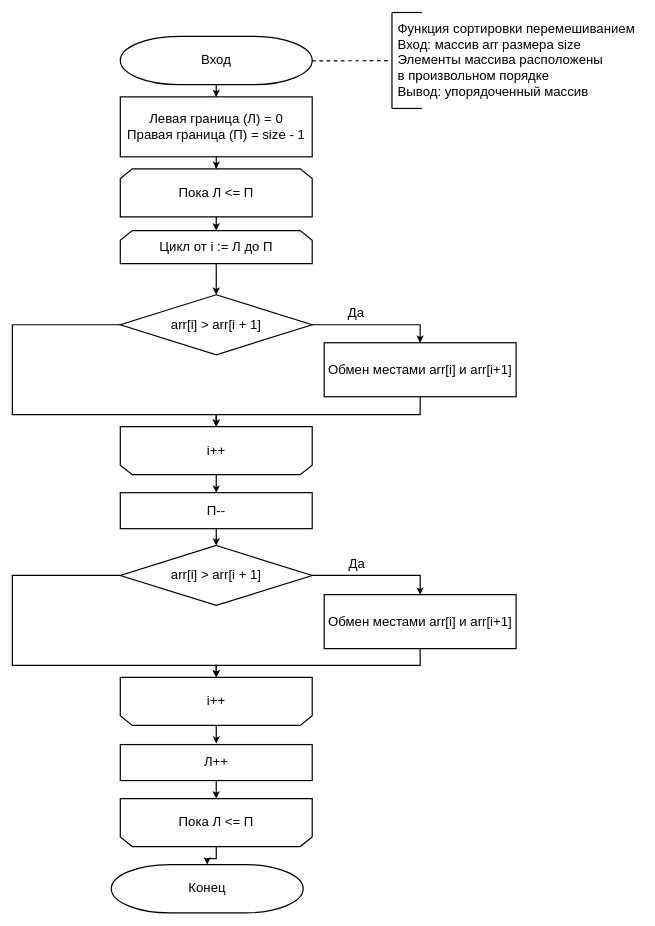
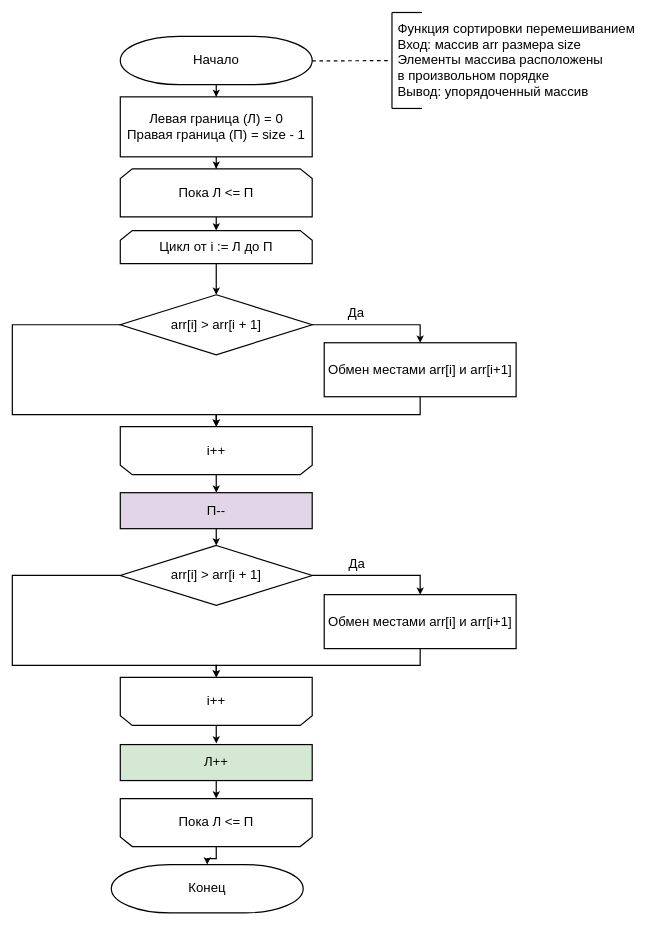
node "Вход": label "Вход" -> "Начало"
node "П--": fillcolor #ffffff -> #e1d5e7
node "Л++": fillcolor #ffffff -> #d5e8d4
